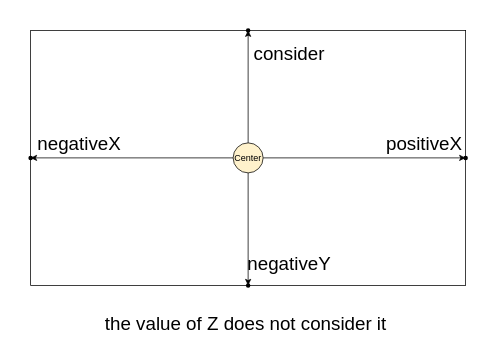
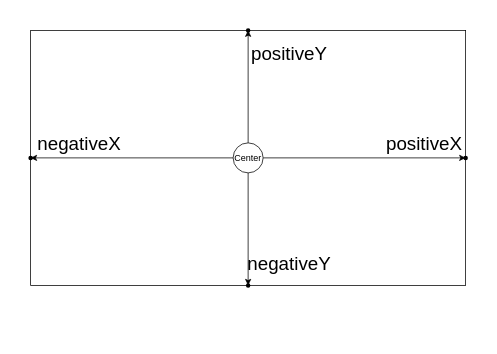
node "consider": label "consider" -> "positiveY"
node "Center": fillcolor #fff2cc -> #ffffff
node "the value of Z does not consider it": removed
